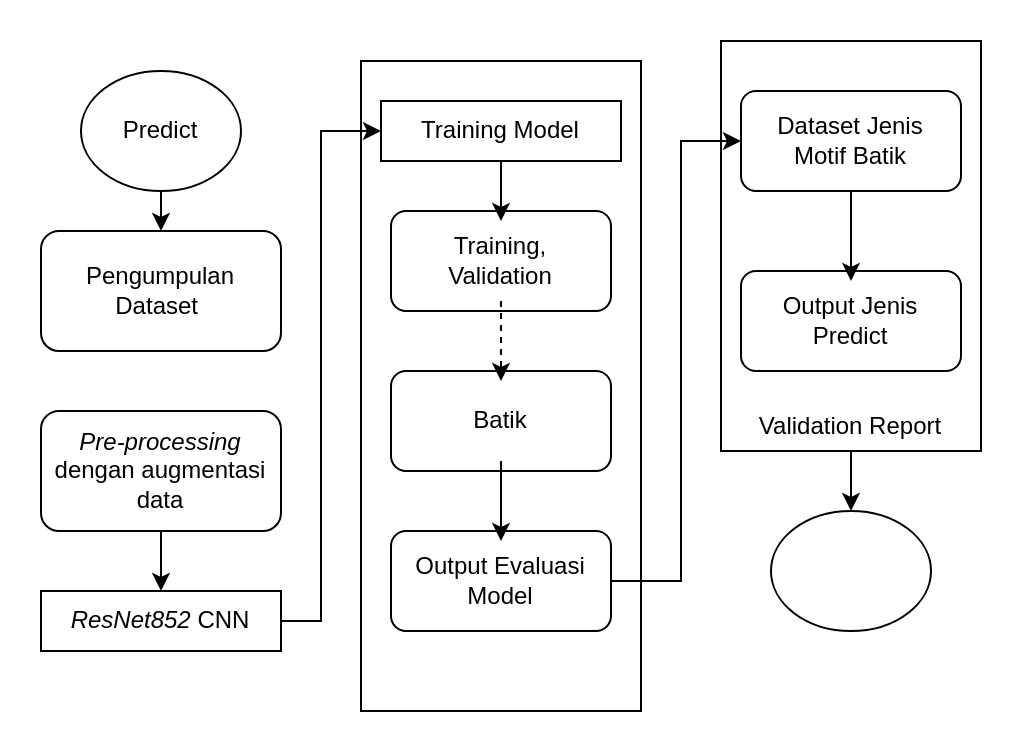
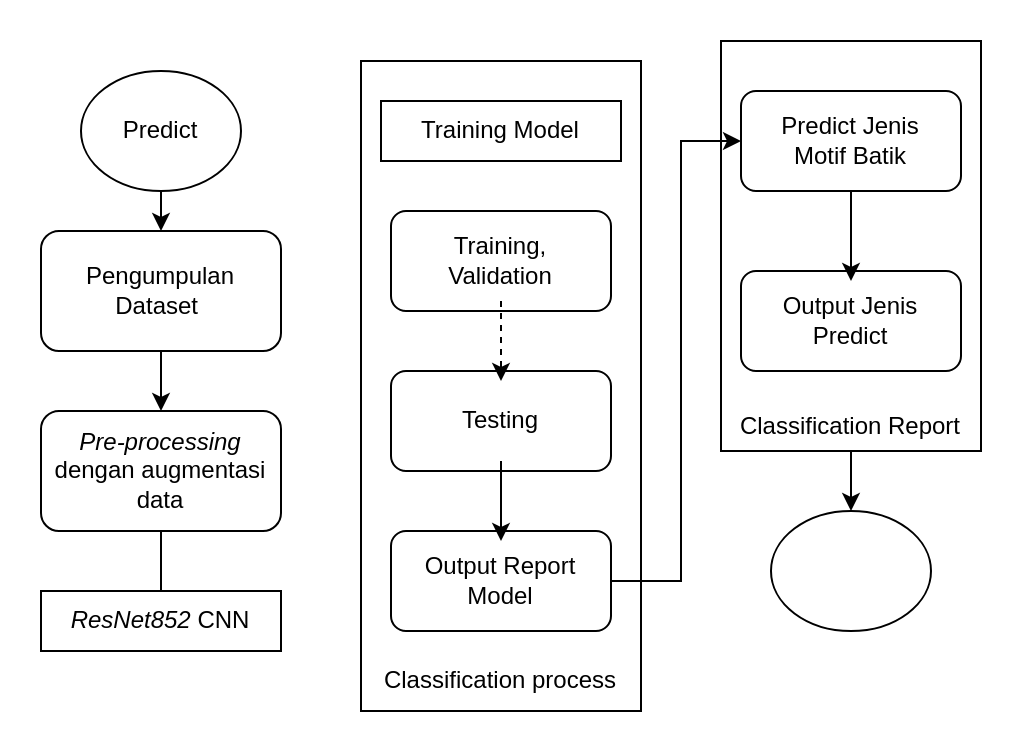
node "Dataset Jenis Motif Batik": label "Dataset Jenis Motif Batik" -> "Predict Jenis Motif Batik"
edge "Training Model" -> "Training, Validation": removed
edge "ResNet852 CNN" -> "Training Model": removed
edge "Pengumpulan Dataset" -> "Pre-processing dengan augmentasi data": added
node "Batik": label "Batik" -> "Testing"
node "Validation Report": label "Validation Report" -> "Classification Report"
edge "Pre-processing dengan augmentasi data" -> "ResNet852 CNN": arrowhead classic -> none
node "Output Evaluasi Model": label "Output Evaluasi Model" -> "Output Report Model"
node "Classification process": added
